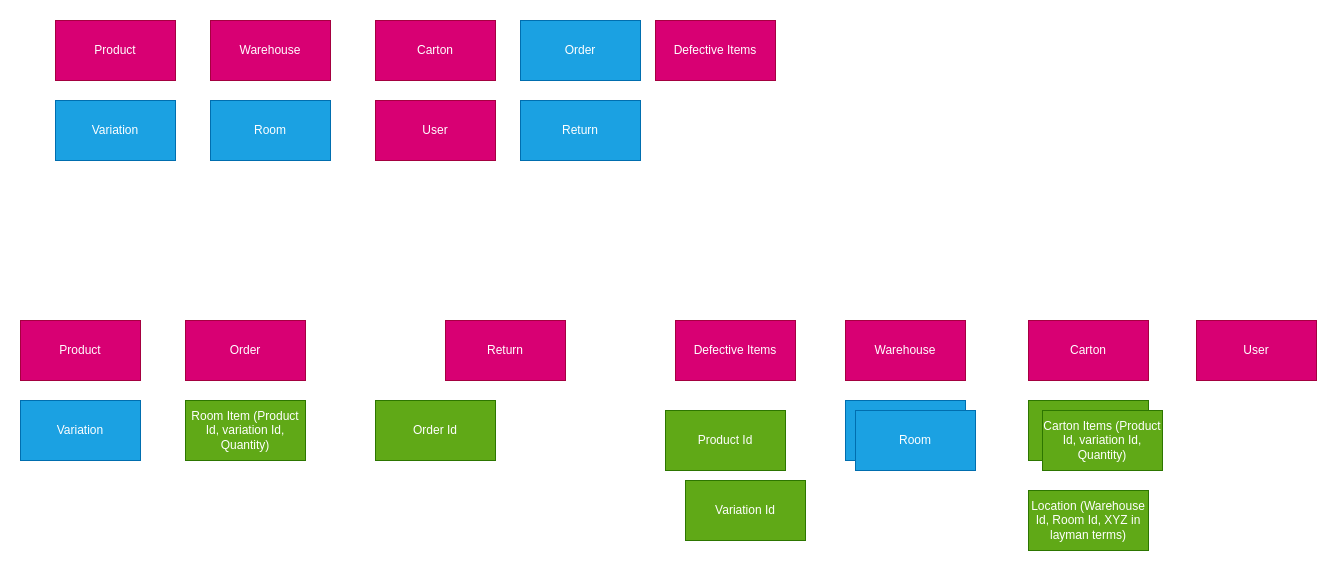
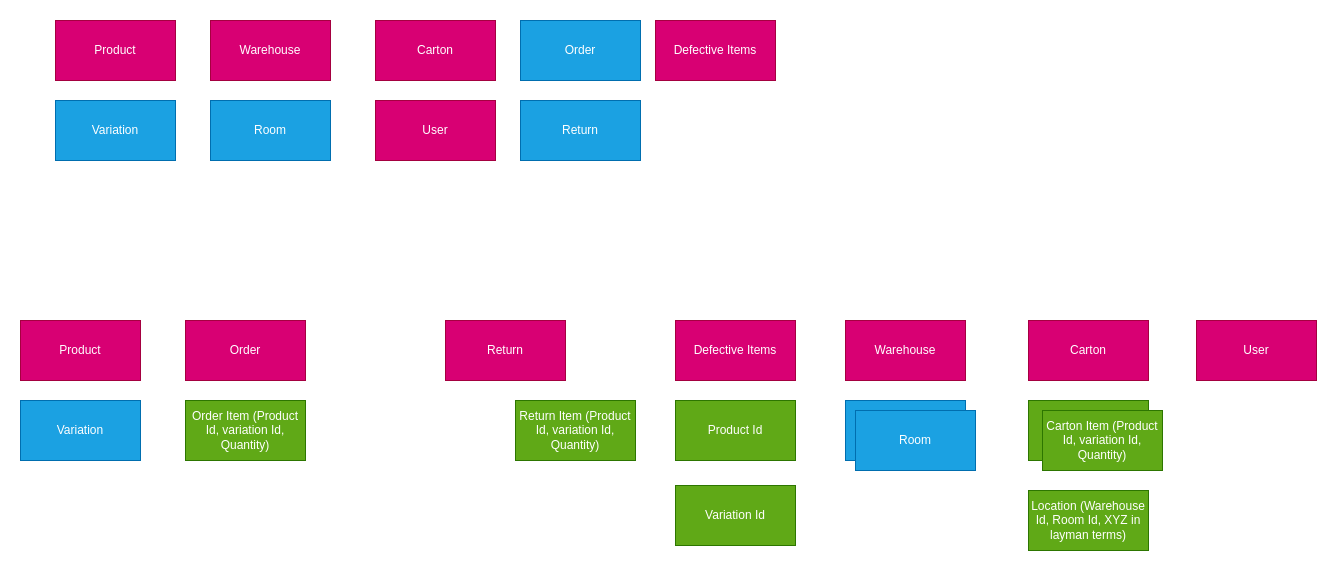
node "Room Item (Product Id, variation Id, Quantity)": label "Room Item (Product Id, variation Id, Quantity)" -> "Order Item (Product Id, variation Id, Quantity)"
node "Order Id": removed
node "Return Item (Product Id, variation Id, Quantity)": added
node "Product Id": moved (726, 441) -> (736, 431)
node "Carton Items (Product Id, variation Id, Quantity)": label "Carton Items (Product Id, variation Id, Quantity)" -> "Carton Item (Product Id, variation Id, Quantity)"
node "Variation Id": moved (746, 511) -> (736, 516)
